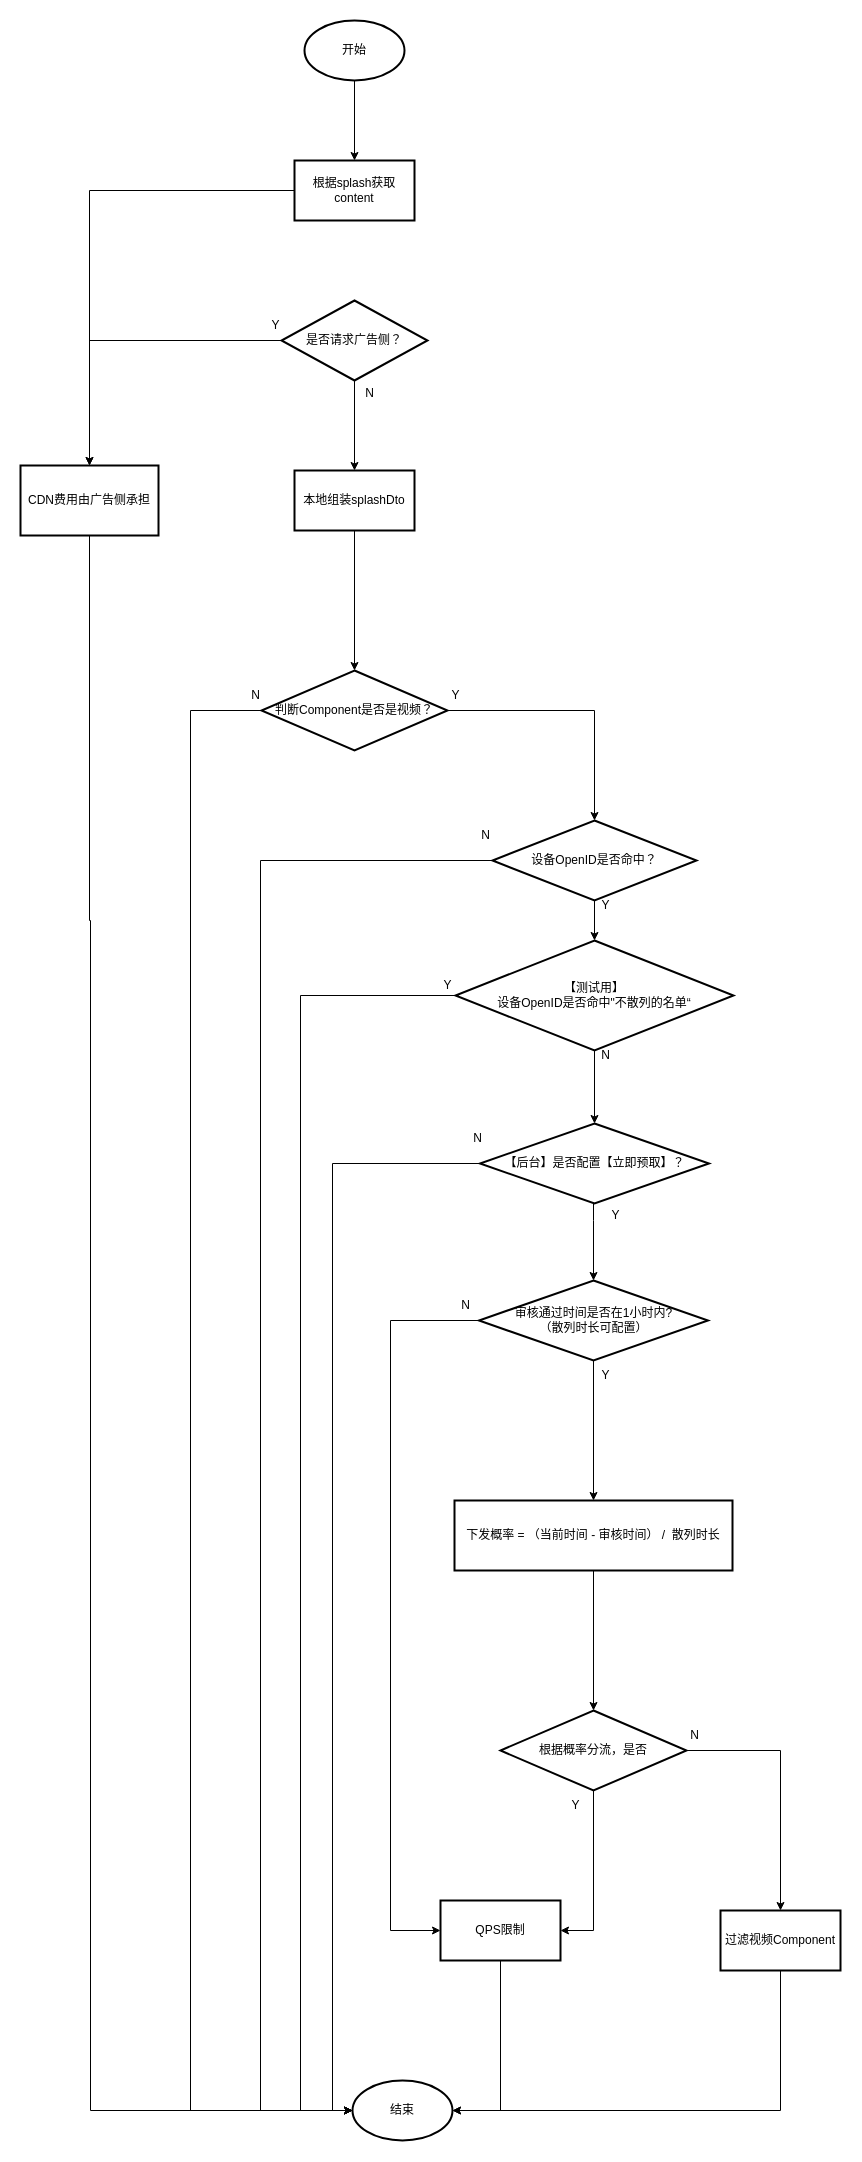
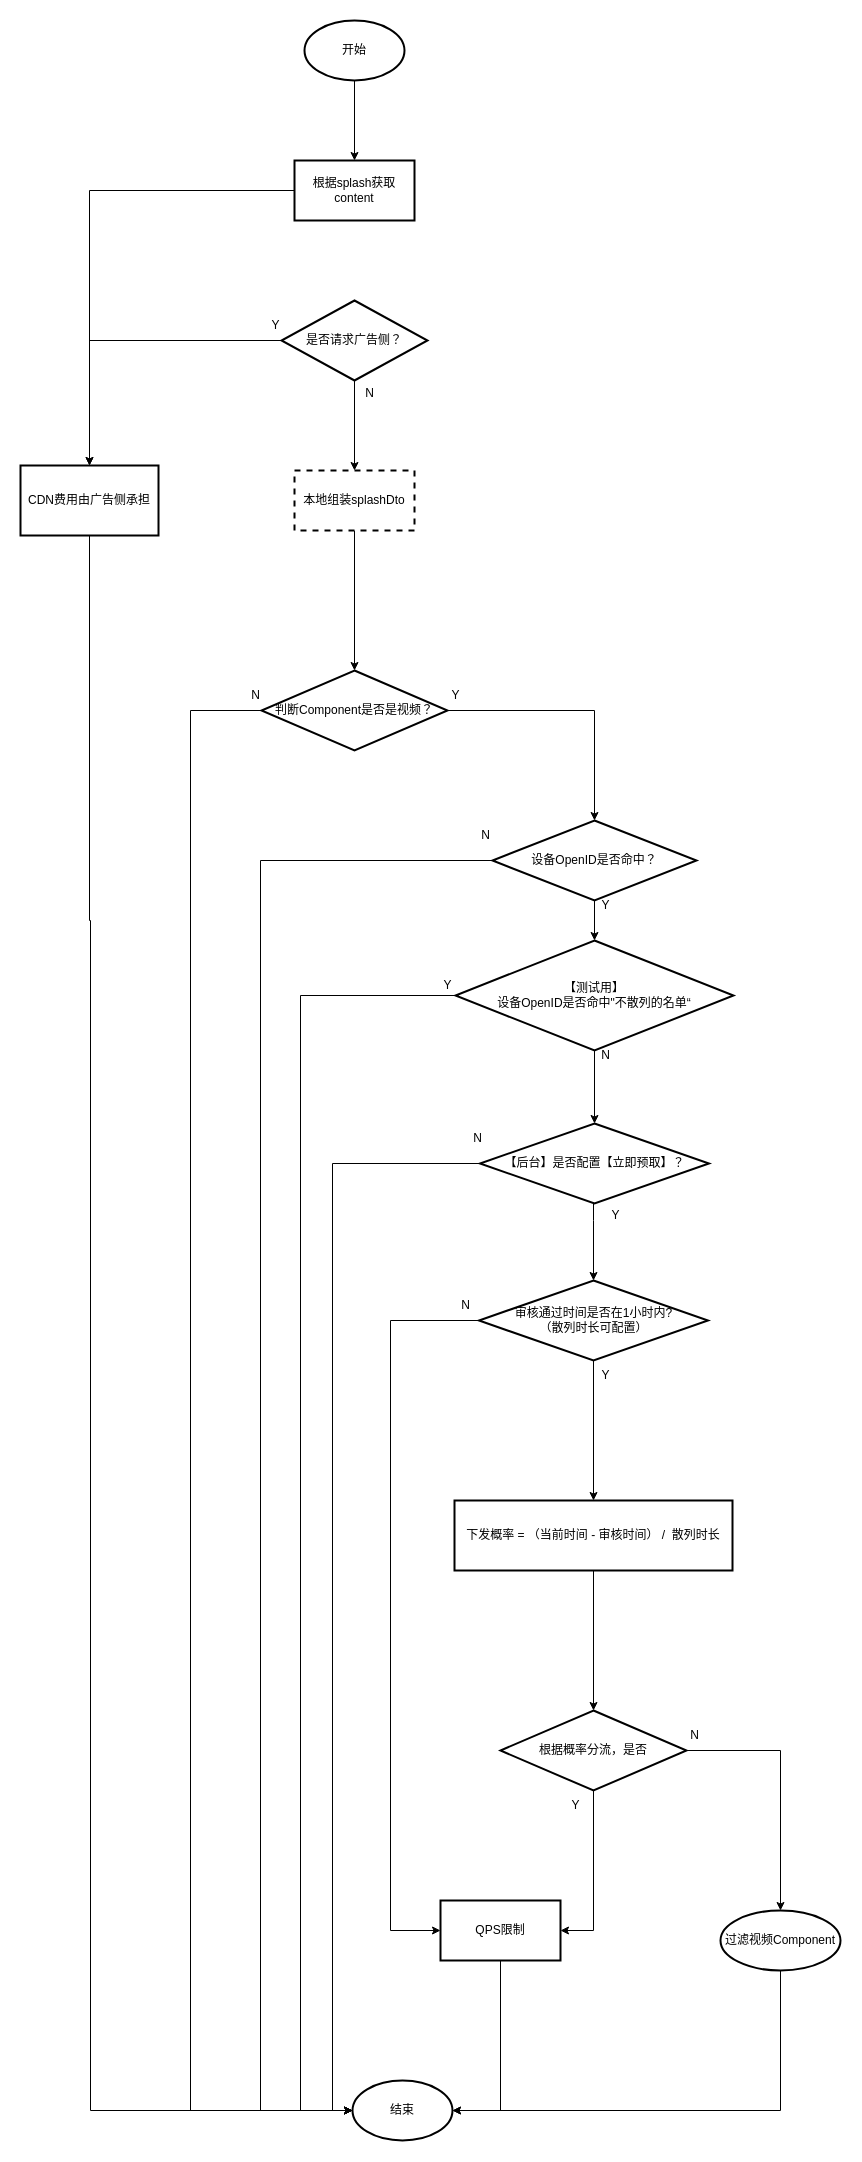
node "本地组装splashDto": style solid -> dashed
node "过滤视频Component": shape rectangle -> ellipse
